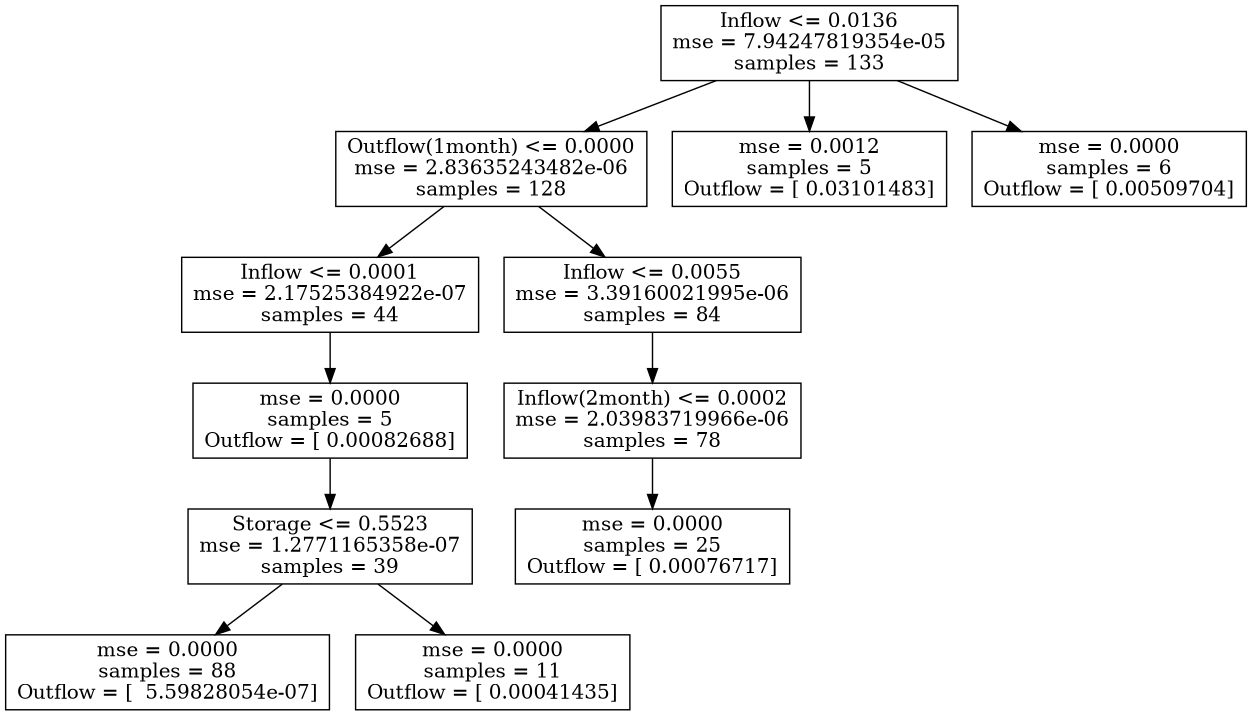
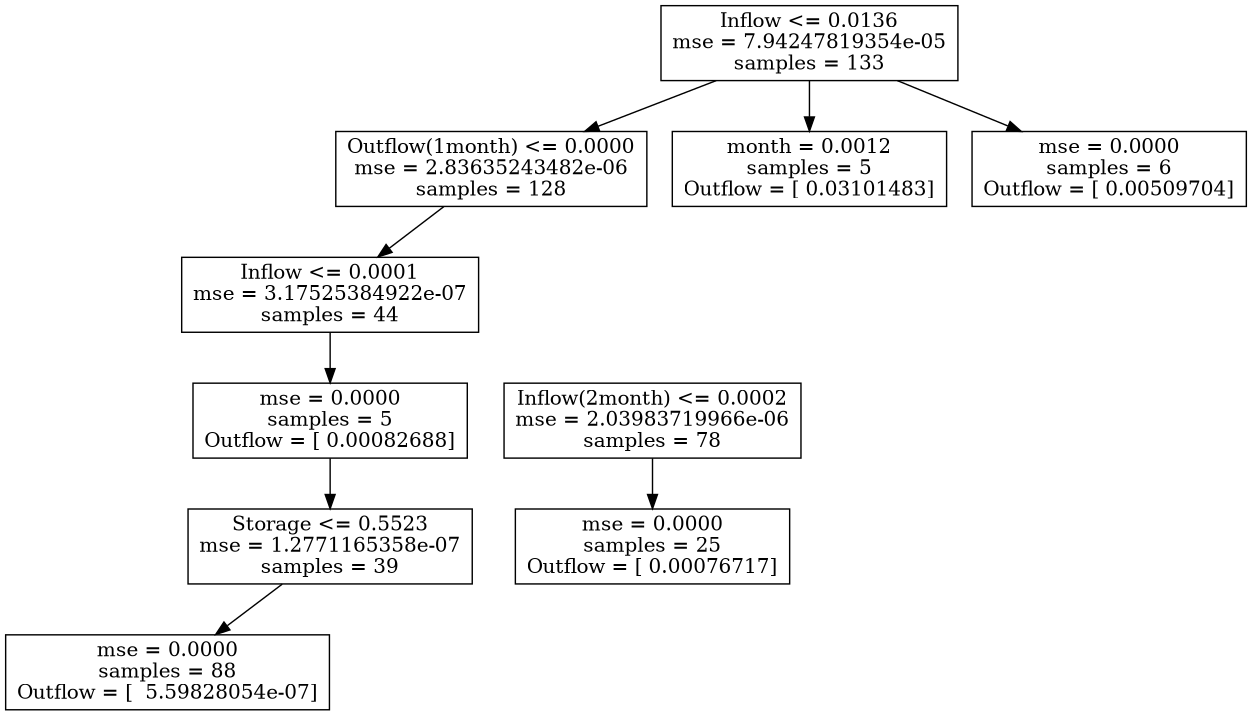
node "mse = 0.0012 samples = 5 Outflow = [ 0.03101483]": label "mse = 0.0012 samples = 5 Outflow = [ 0.03101483]" -> "month = 0.0012 samples = 5 Outflow = [ 0.03101483]"
node "Inflow <= 0.0001 mse = 2.17525384922e-07 samples = 44": label "Inflow <= 0.0001 mse = 2.17525384922e-07 samples = 44" -> "Inflow <= 0.0001 mse = 3.17525384922e-07 samples = 44"
node "Inflow <= 0.0055 mse = 3.39160021995e-06 samples = 84": removed
node "mse = 0.0000 samples = 11 Outflow = [ 0.00041435]": removed
